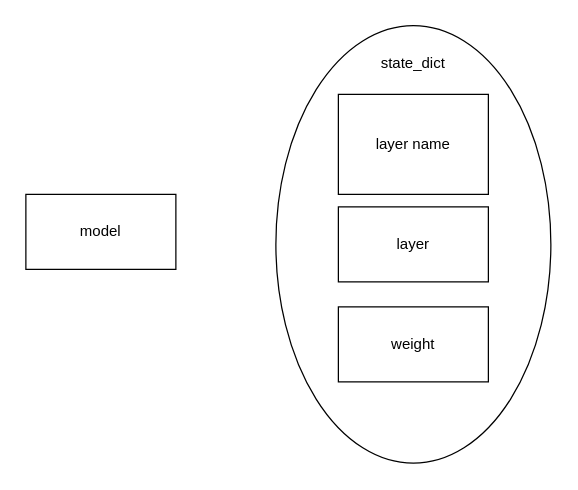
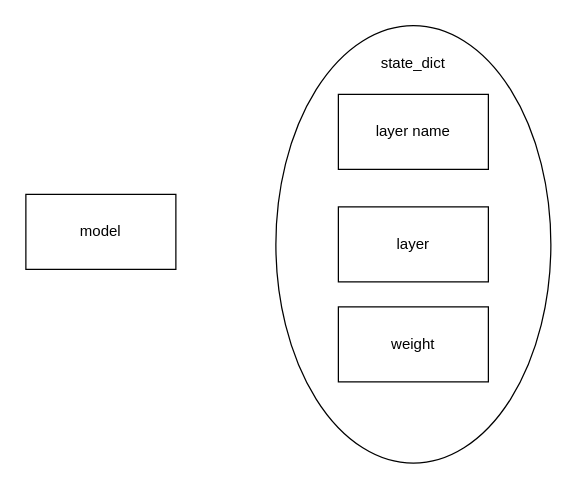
node "layer name": size 150x100 -> 150x75
